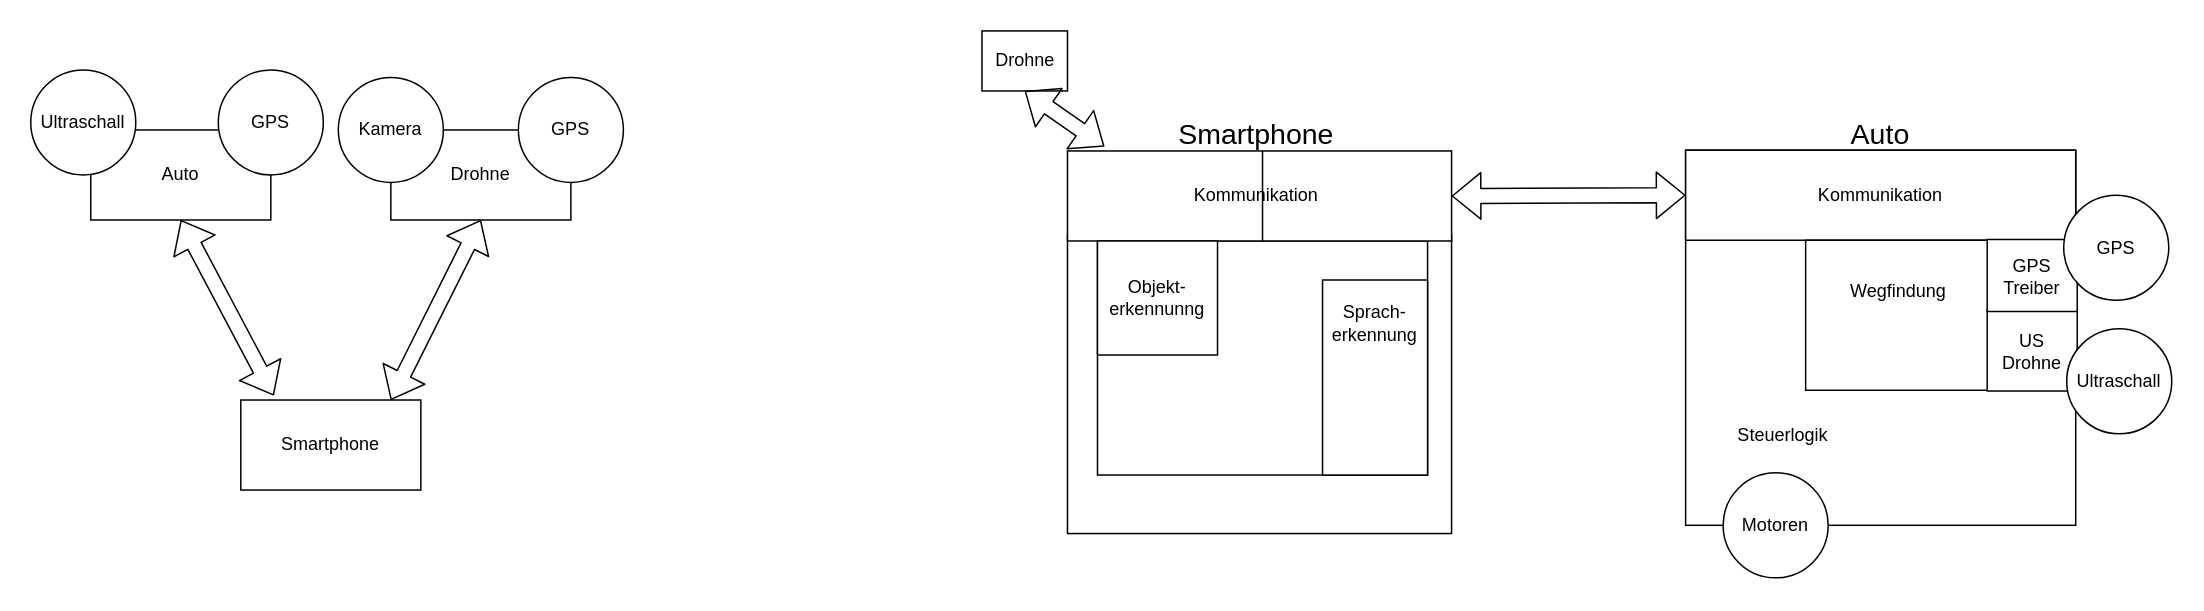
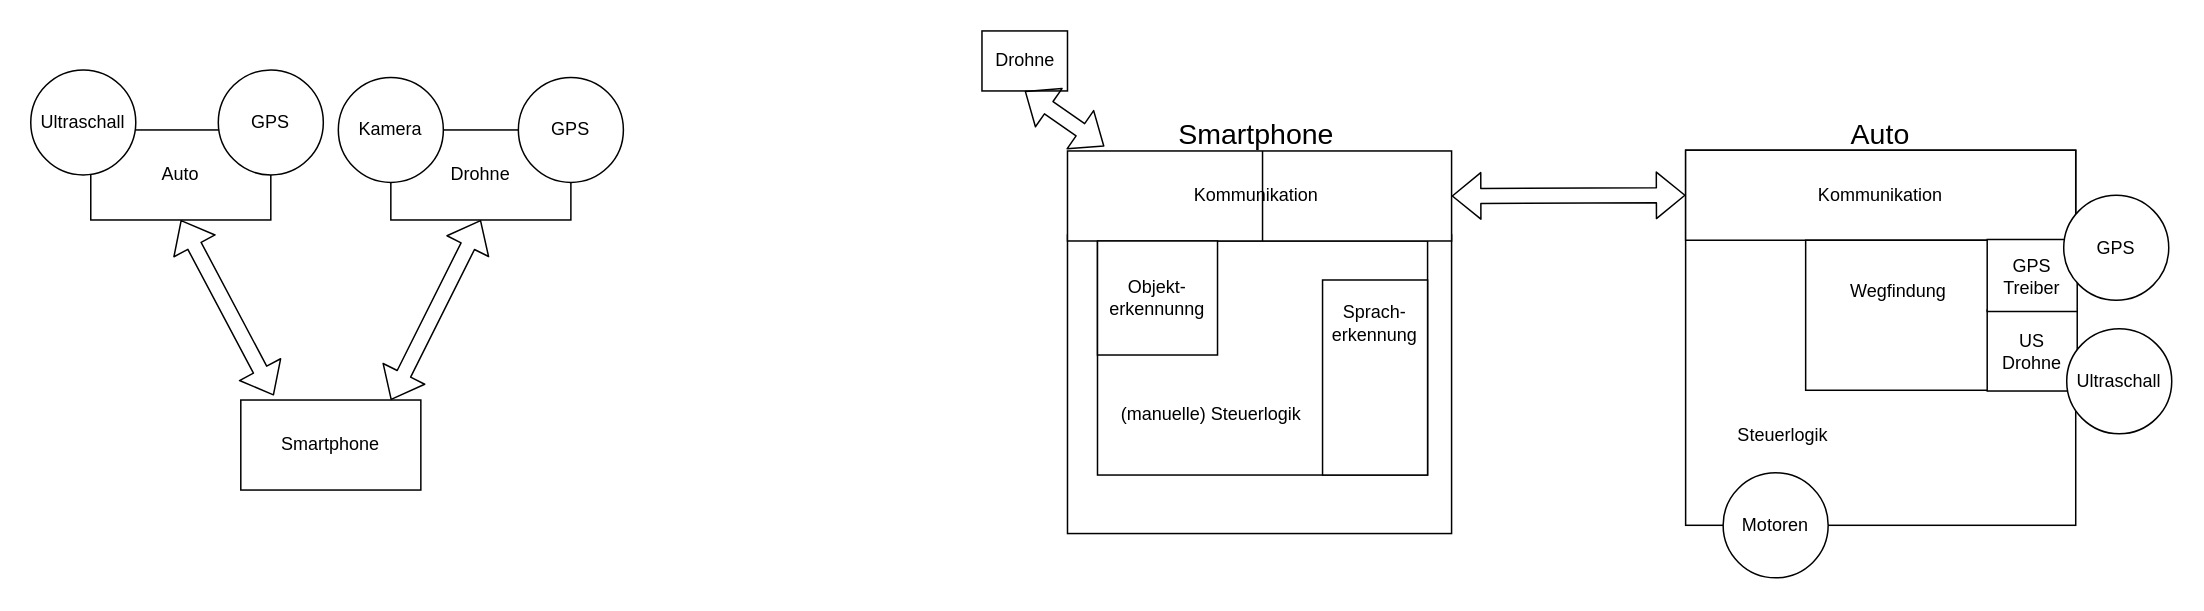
node "(manuelle) Steuerlogik": added
